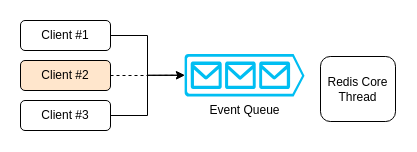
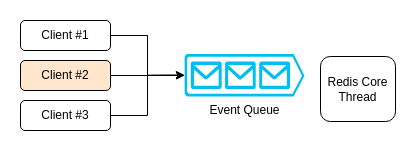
edge "Client #1" -> "Event Queue": arrowhead open -> classic
edge "Client #2" -> "Event Queue": style dashed -> solid
